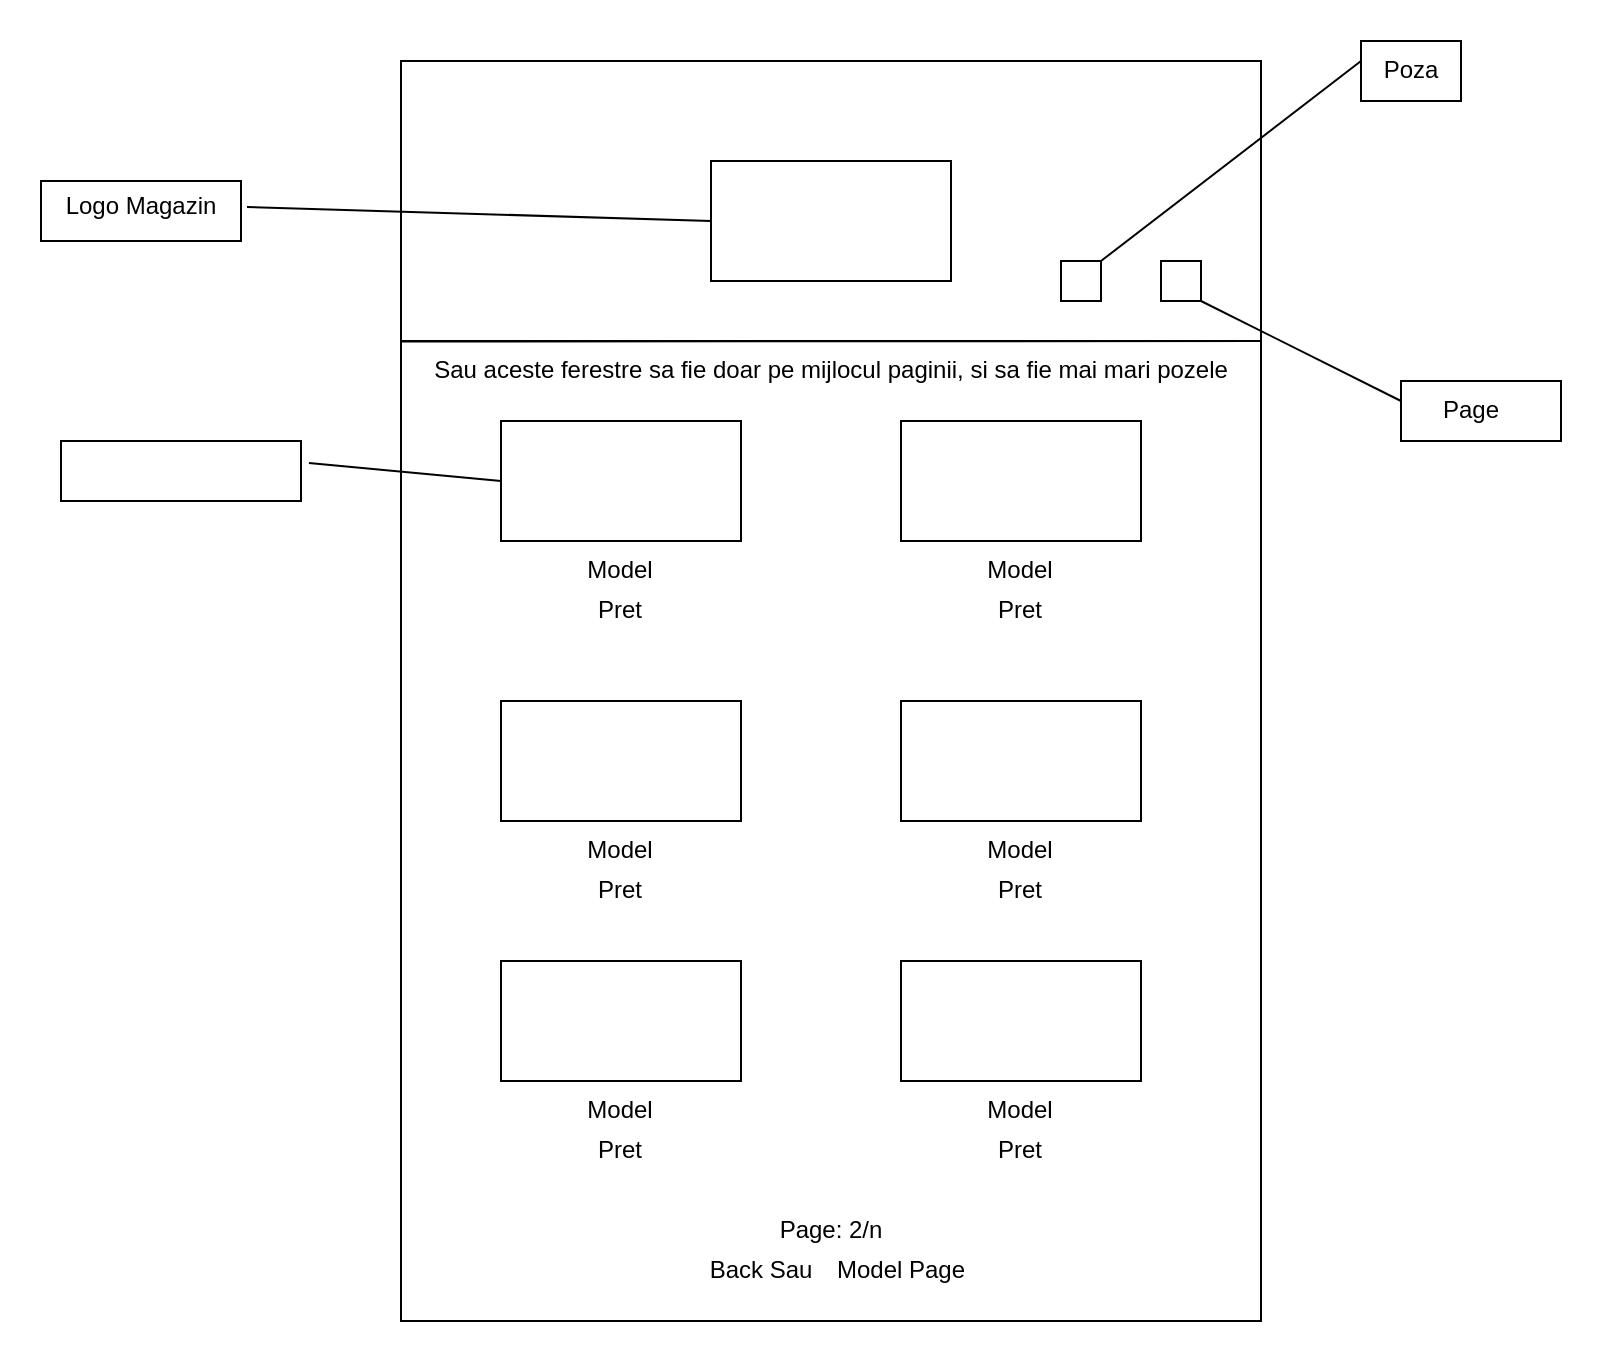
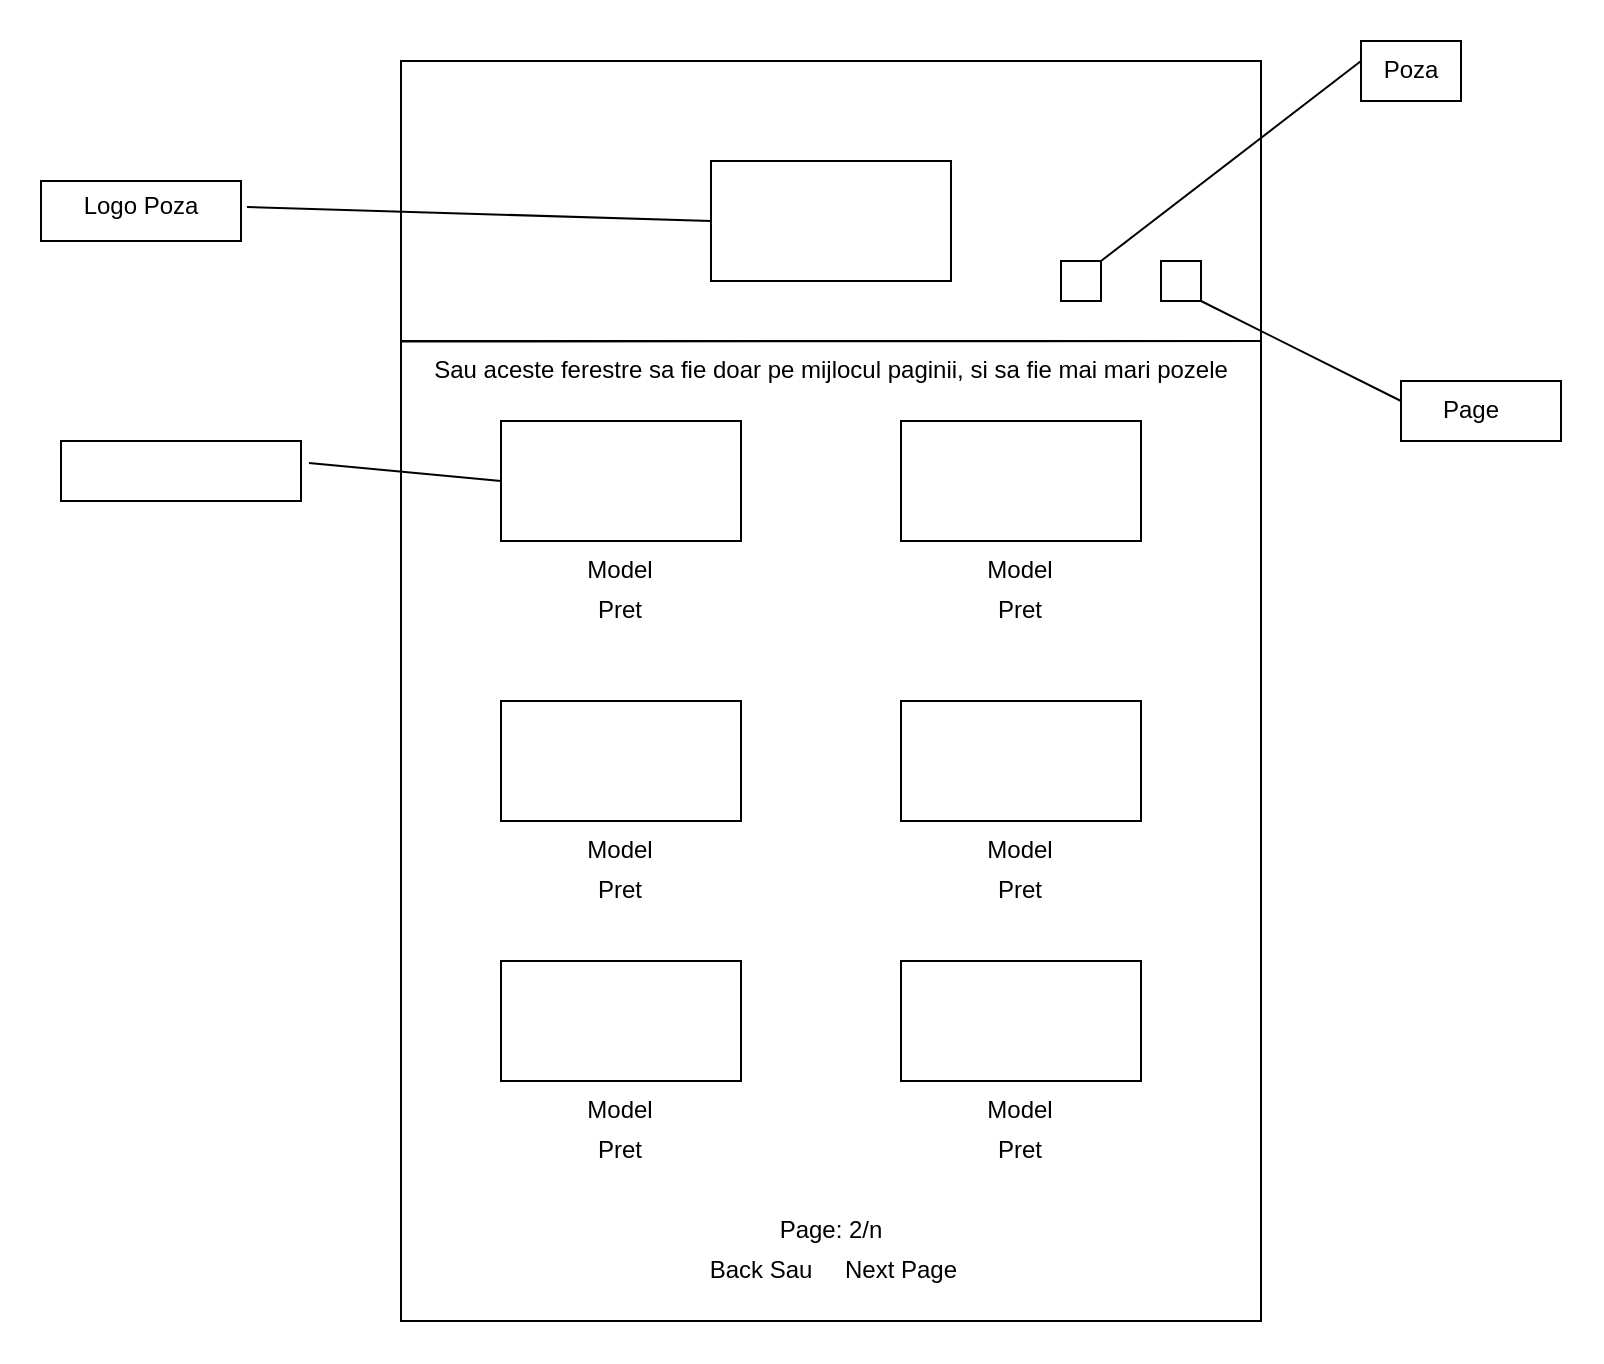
node "Logo Magazin": label "Logo Magazin" -> "Logo Poza"
node "Model Page": label "Model Page" -> "Next Page"
